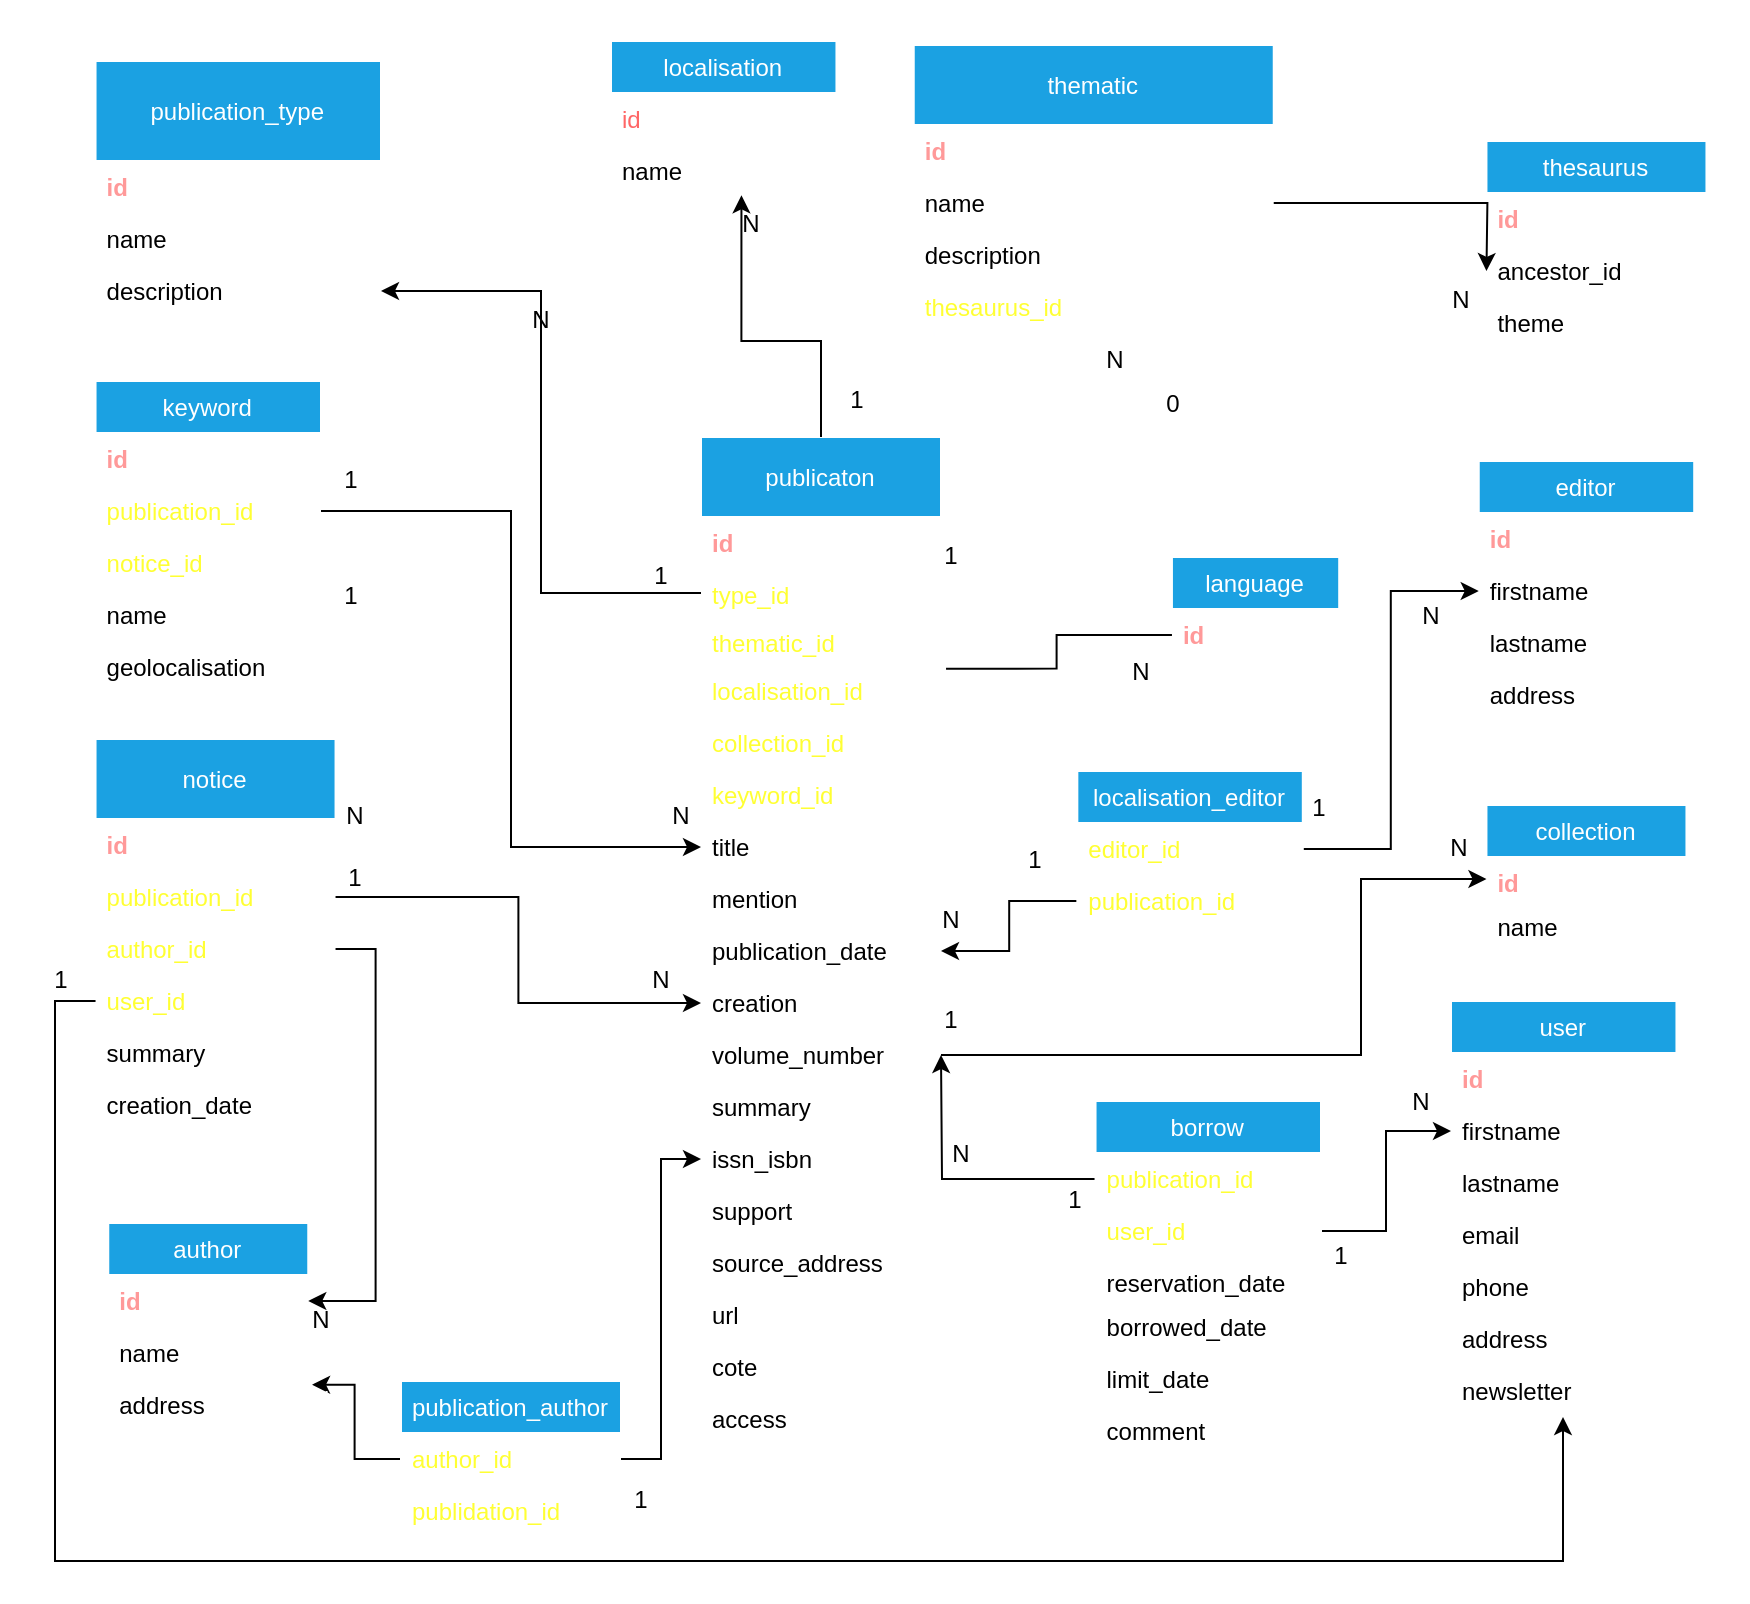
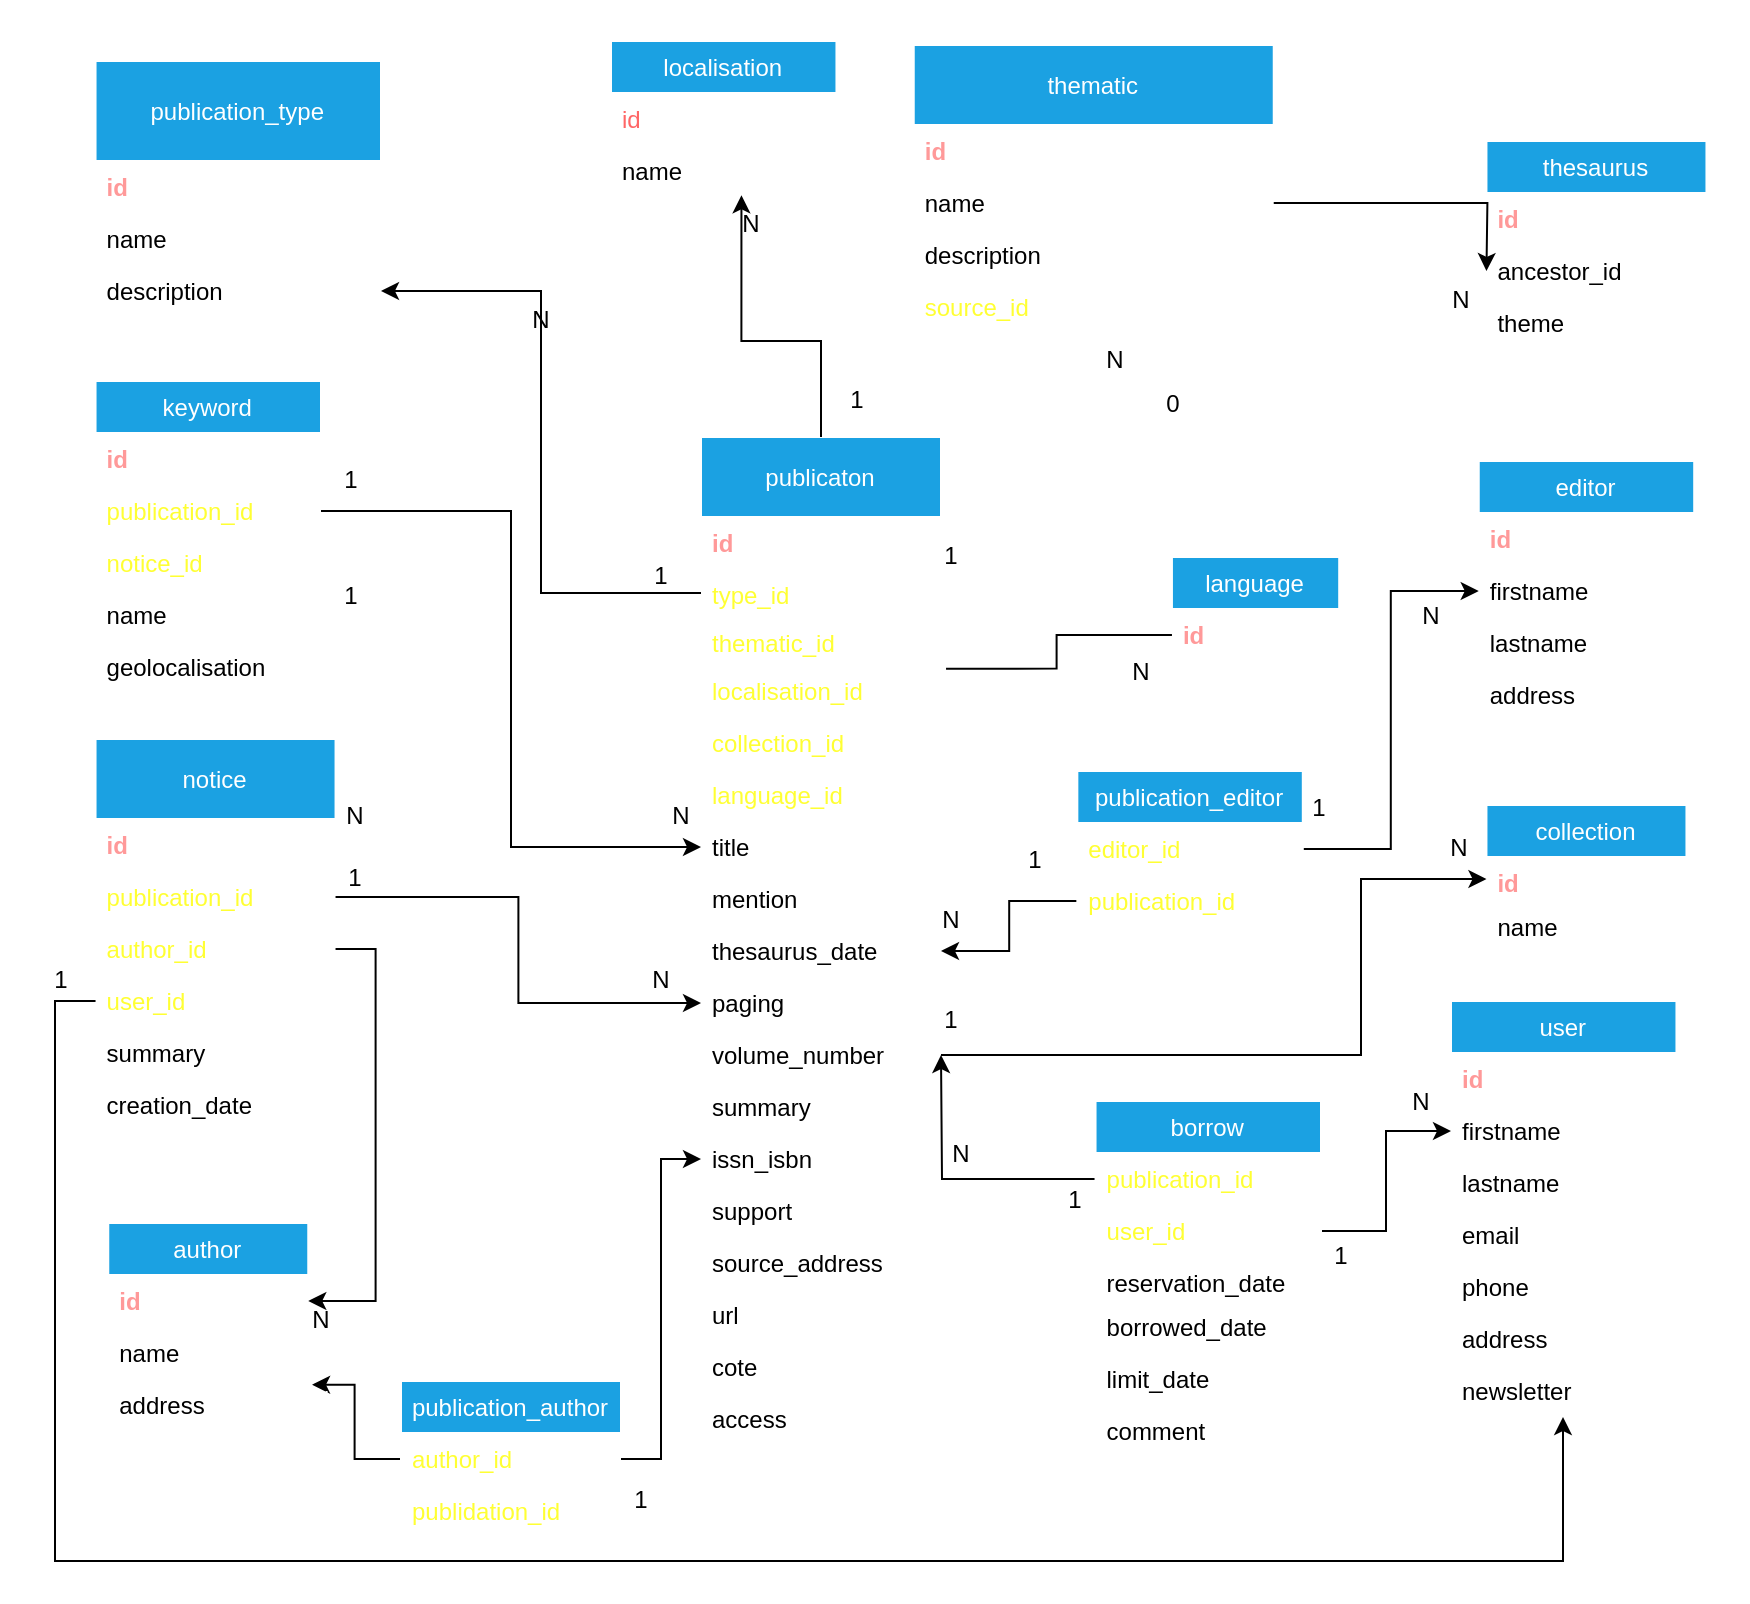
node "thesaurus_id": label "thesaurus_id" -> "source_id"
node "keyword_id": label "keyword_id" -> "language_id"
node "localisation_editor": label "localisation_editor" -> "publication_editor"
node "publication_date": label "publication_date" -> "thesaurus_date"
node "creation": label "creation" -> "paging"
